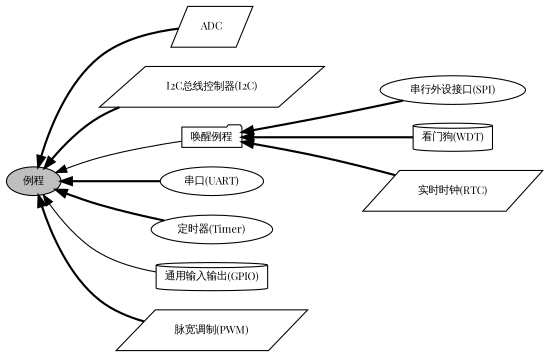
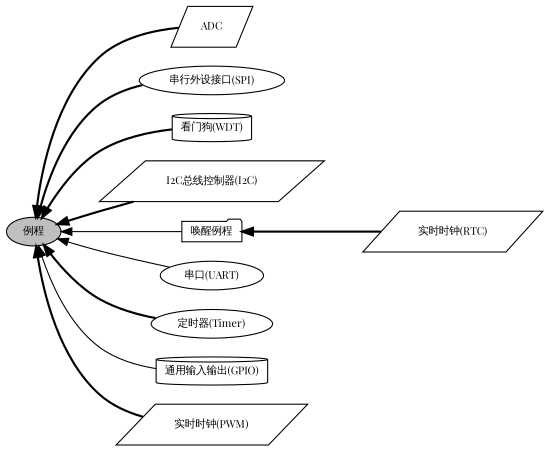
edge "串行外设接口(SPI)" -> "唤醒例程": now "串行外设接口(SPI)" -> "例程"
edge "看门狗(WDT)" -> "唤醒例程": now "看门狗(WDT)" -> "例程"
edge "串口(UART)" -> "例程": style bold -> solid
node "脉宽调制(PWM)": label "脉宽调制(PWM)" -> "实时时钟(PWM)"
